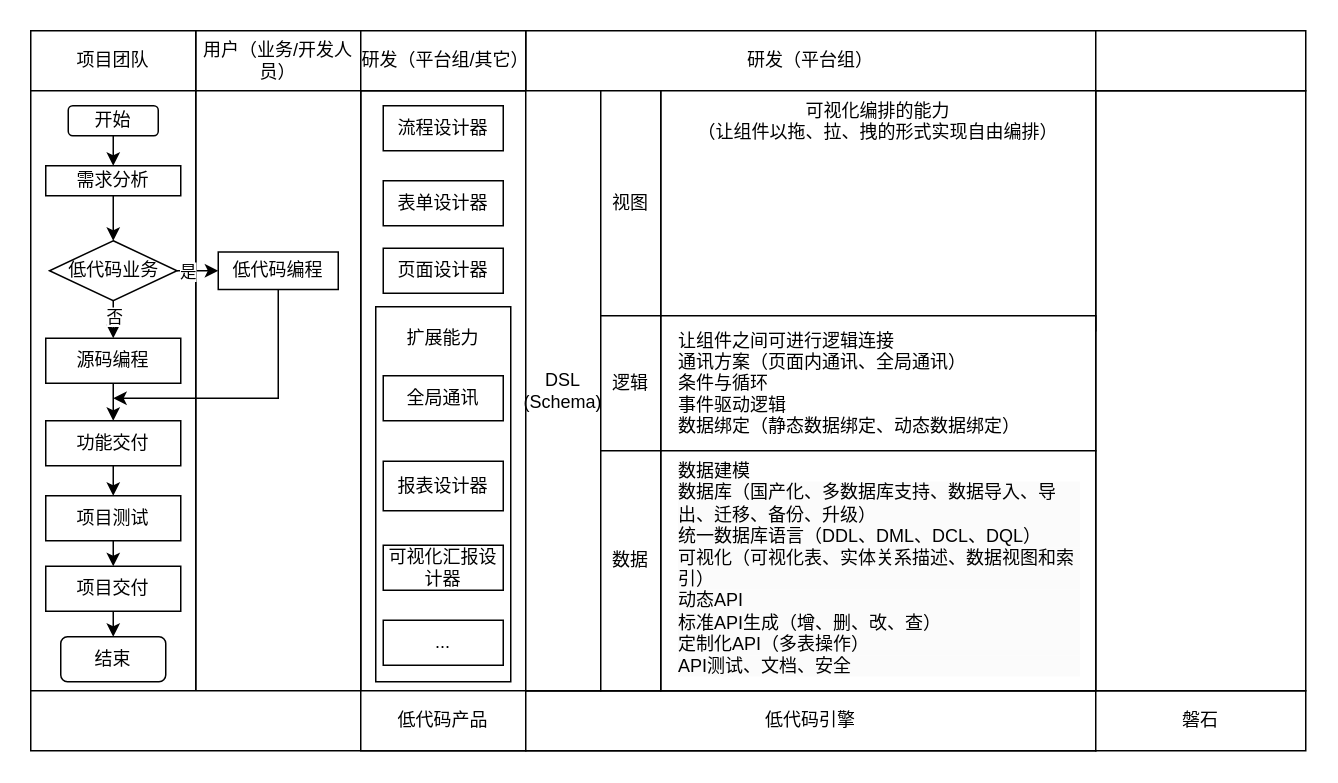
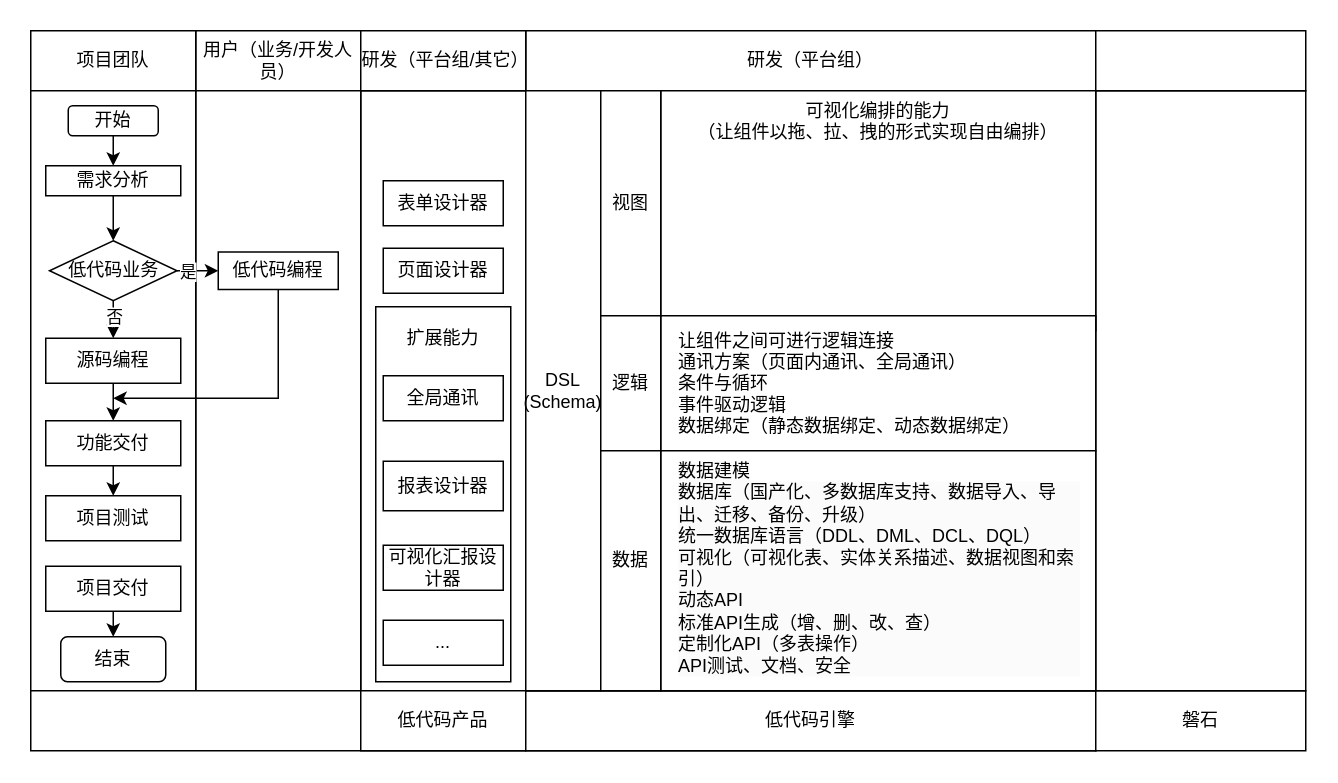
node "流程设计器": removed
edge "项目测试" -> "项目交付": removed
